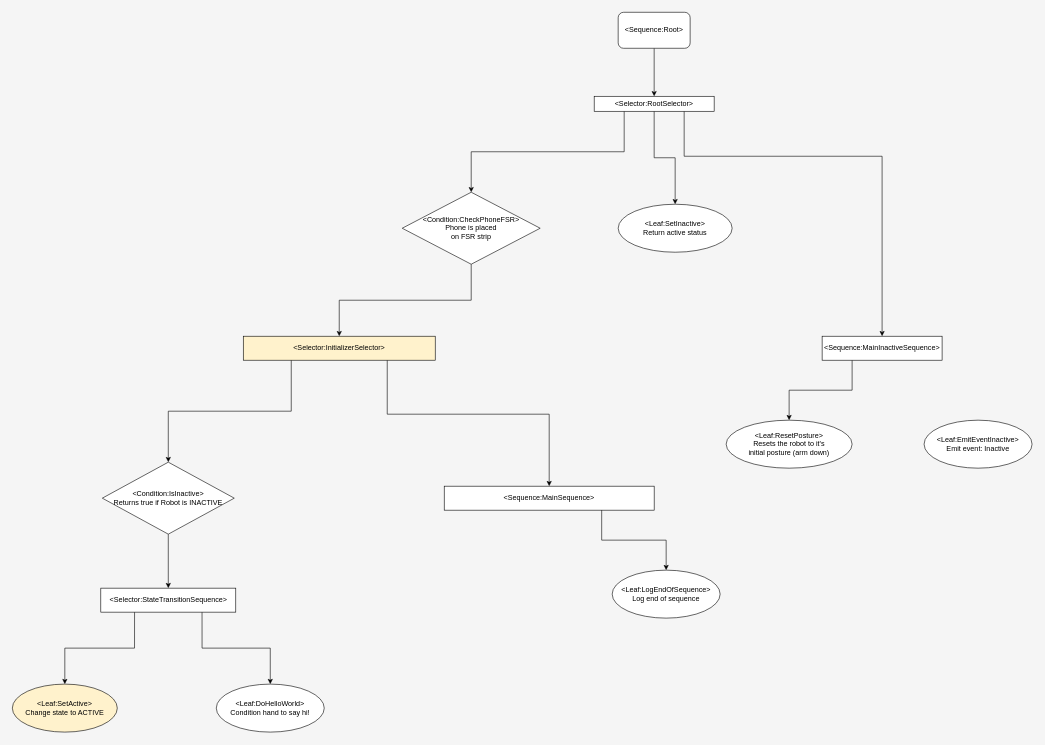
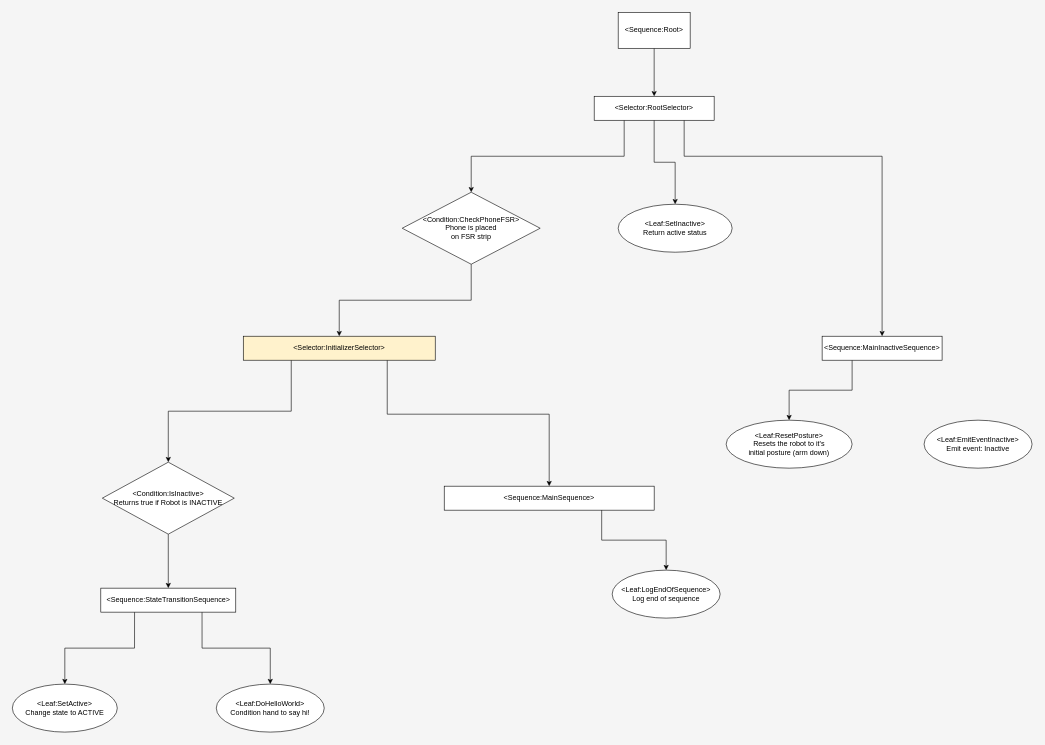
node "<Sequence:Root>": shape rounded rectangle -> rectangle
node "<Selector:RootSelector>": size 120x15 -> 120x24
node "<Selector:StateTransitionSequence>": label "<Selector:StateTransitionSequence>" -> "<Sequence:StateTransitionSequence>"
node "<Leaf:SetActive> Change state to ACTIVE": fillcolor #fff2cc -> #ffffff
